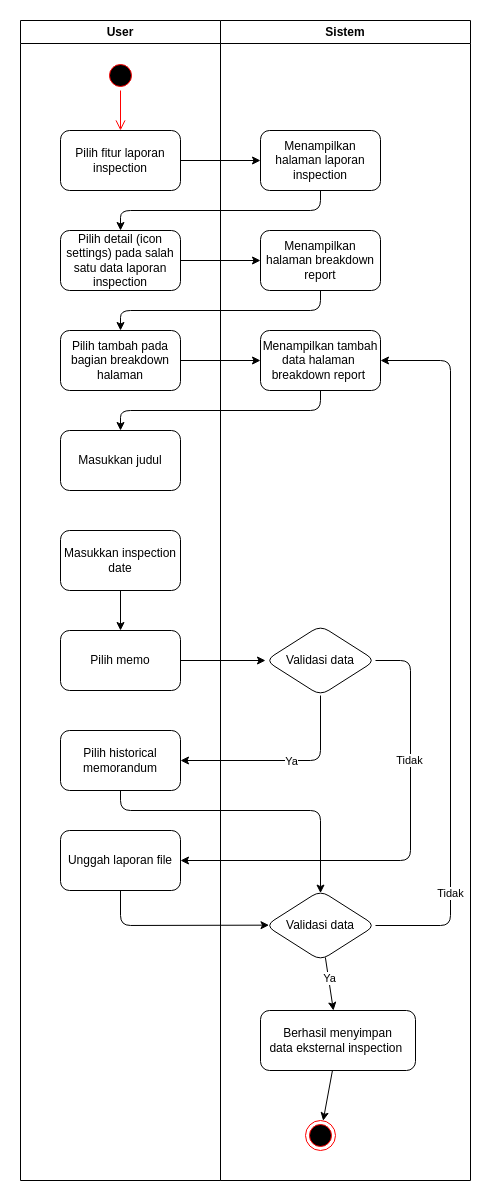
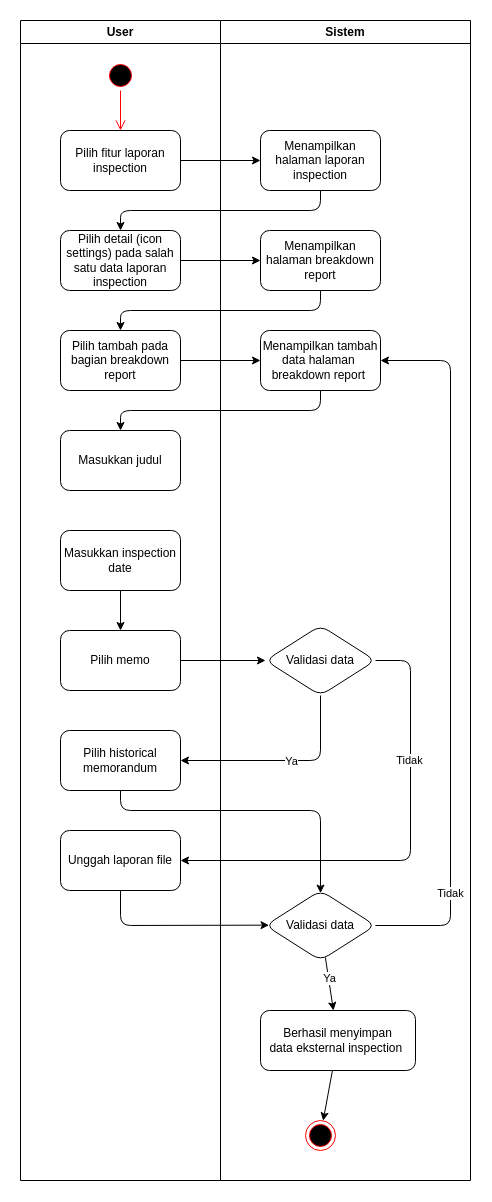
node "Pilih tambah pada bagian breakdown halaman": label "Pilih tambah pada bagian breakdown halaman" -> "Pilih tambah pada bagian breakdown report"
